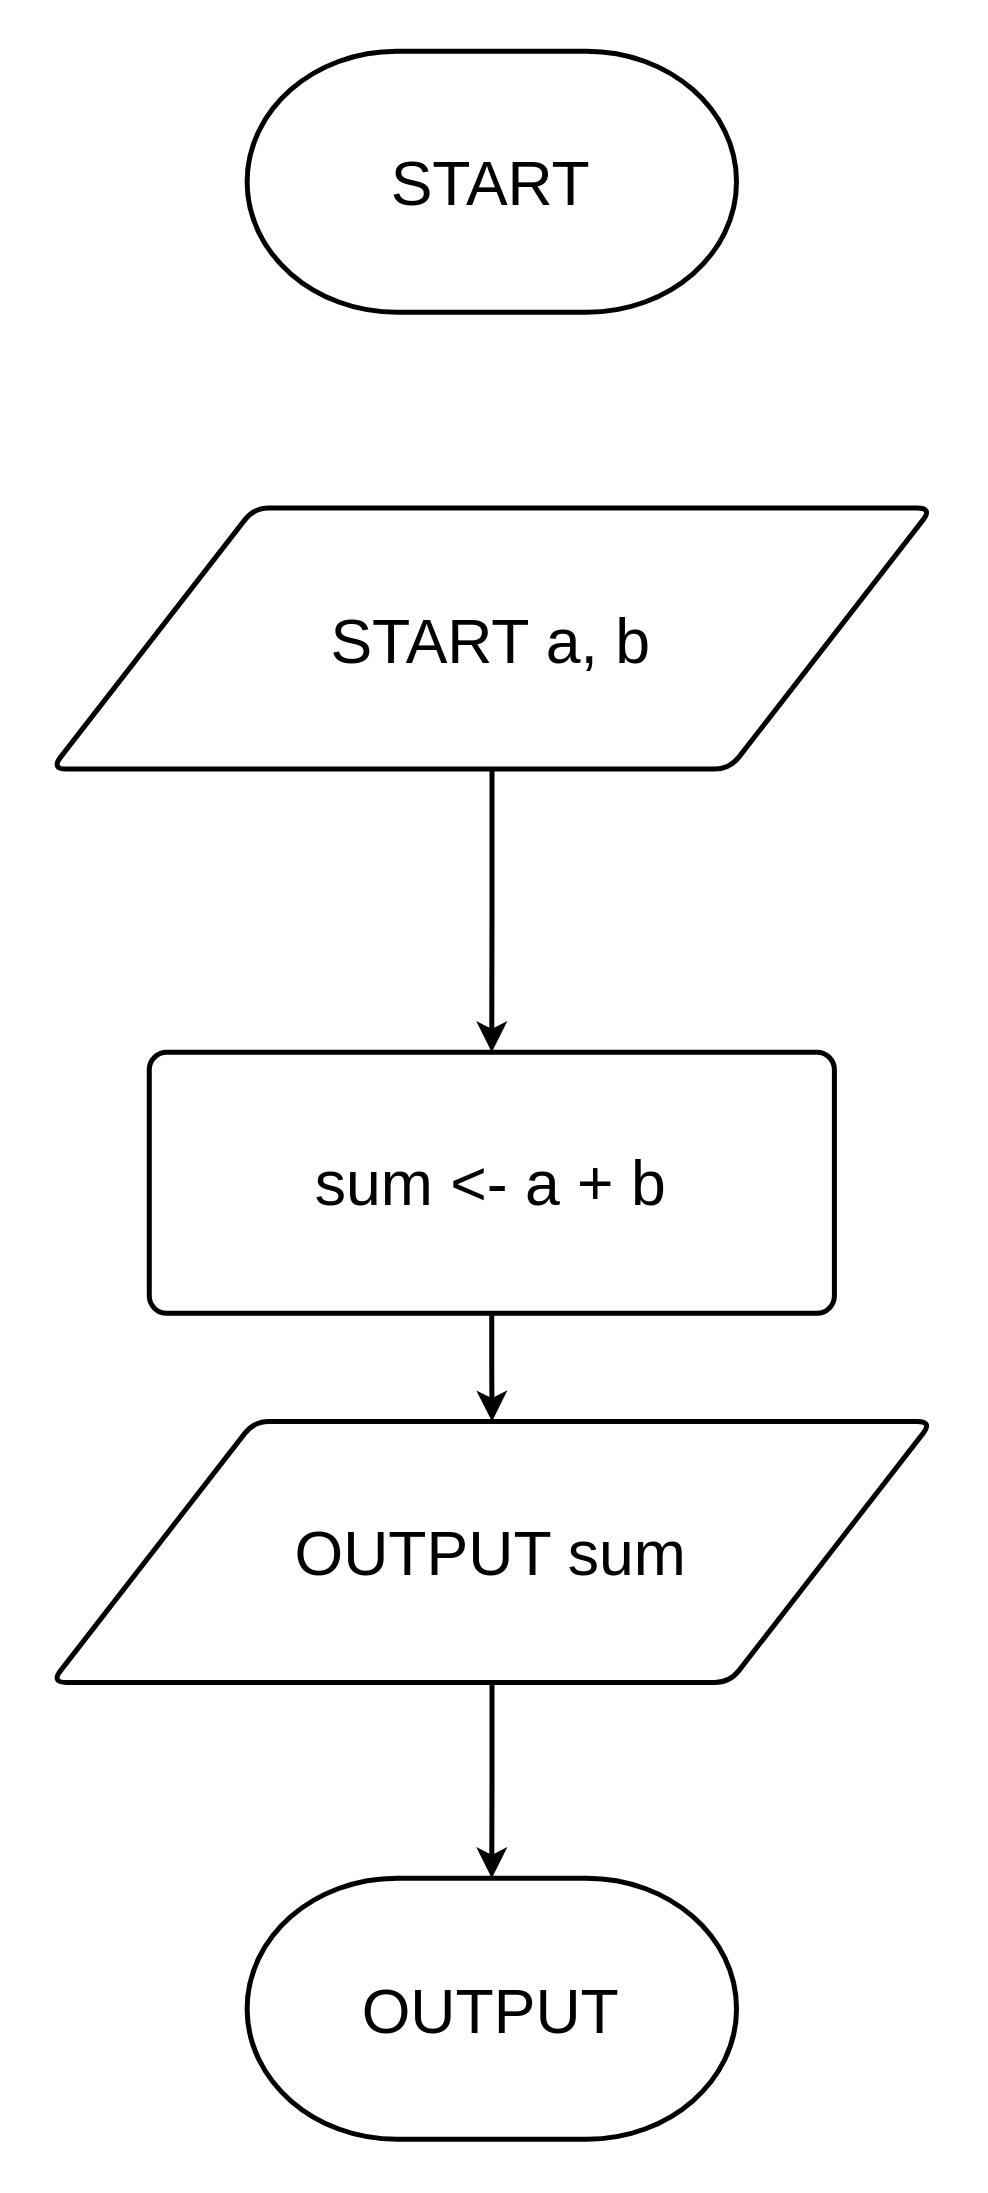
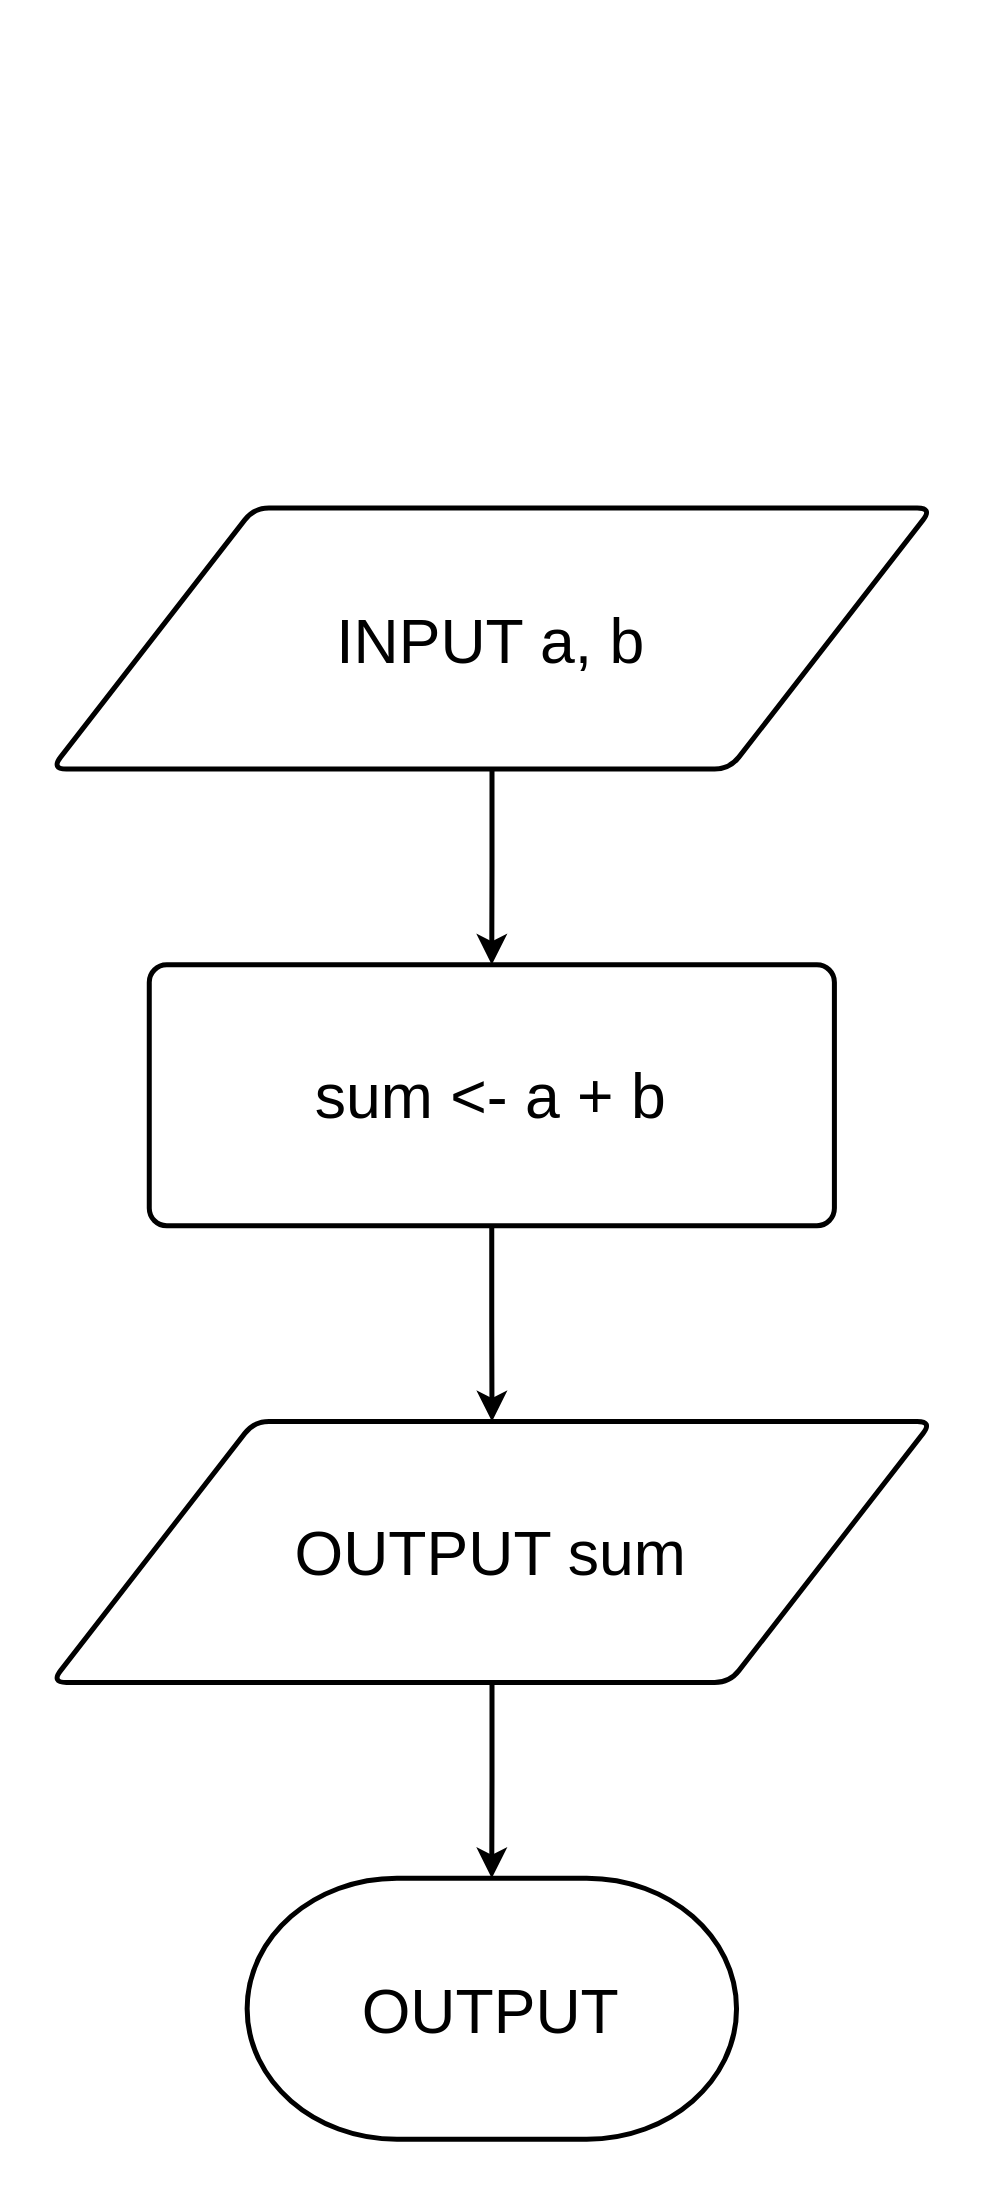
node "START": removed
node "START a, b": label "START a, b" -> "INPUT a, b"
node "sum <- a + b": moved (492, 1182) -> (492, 1095)
